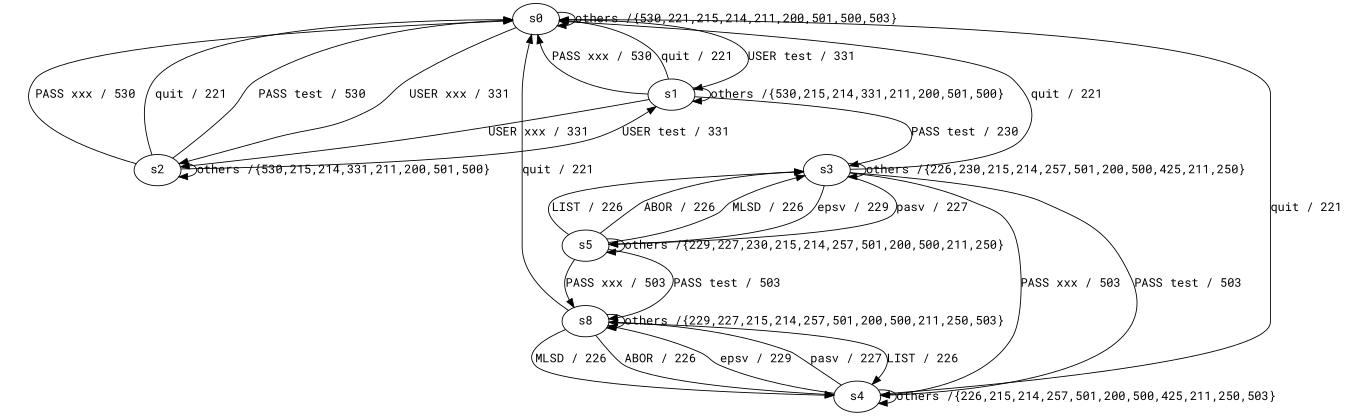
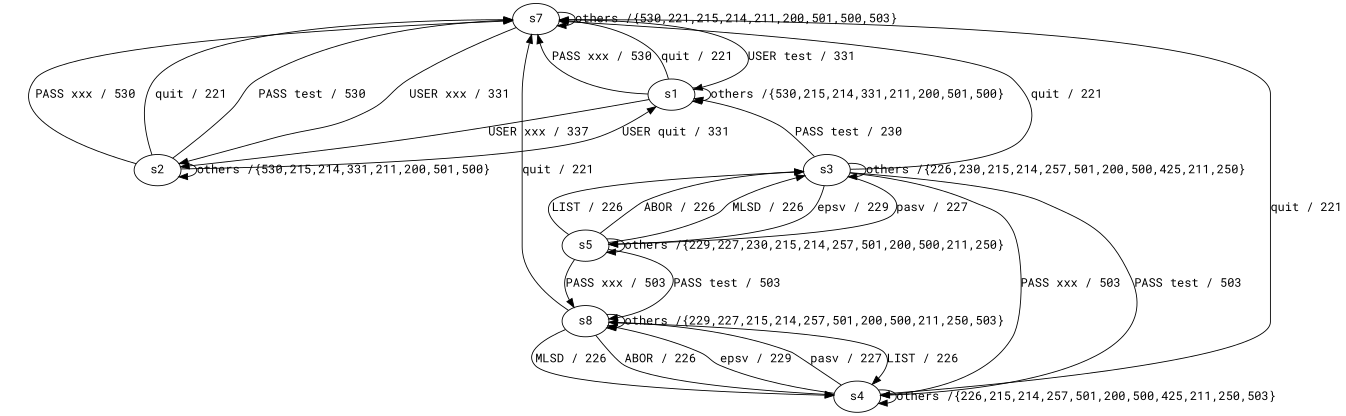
node "s0": label "s0" -> "s7"
edge "s1" -> "s3": reversed
edge "s1" -> "s2": label "USER xxx / 331" -> "USER xxx / 337"
edge "s2" -> "s1": label "USER test / 331" -> "USER quit / 331"
